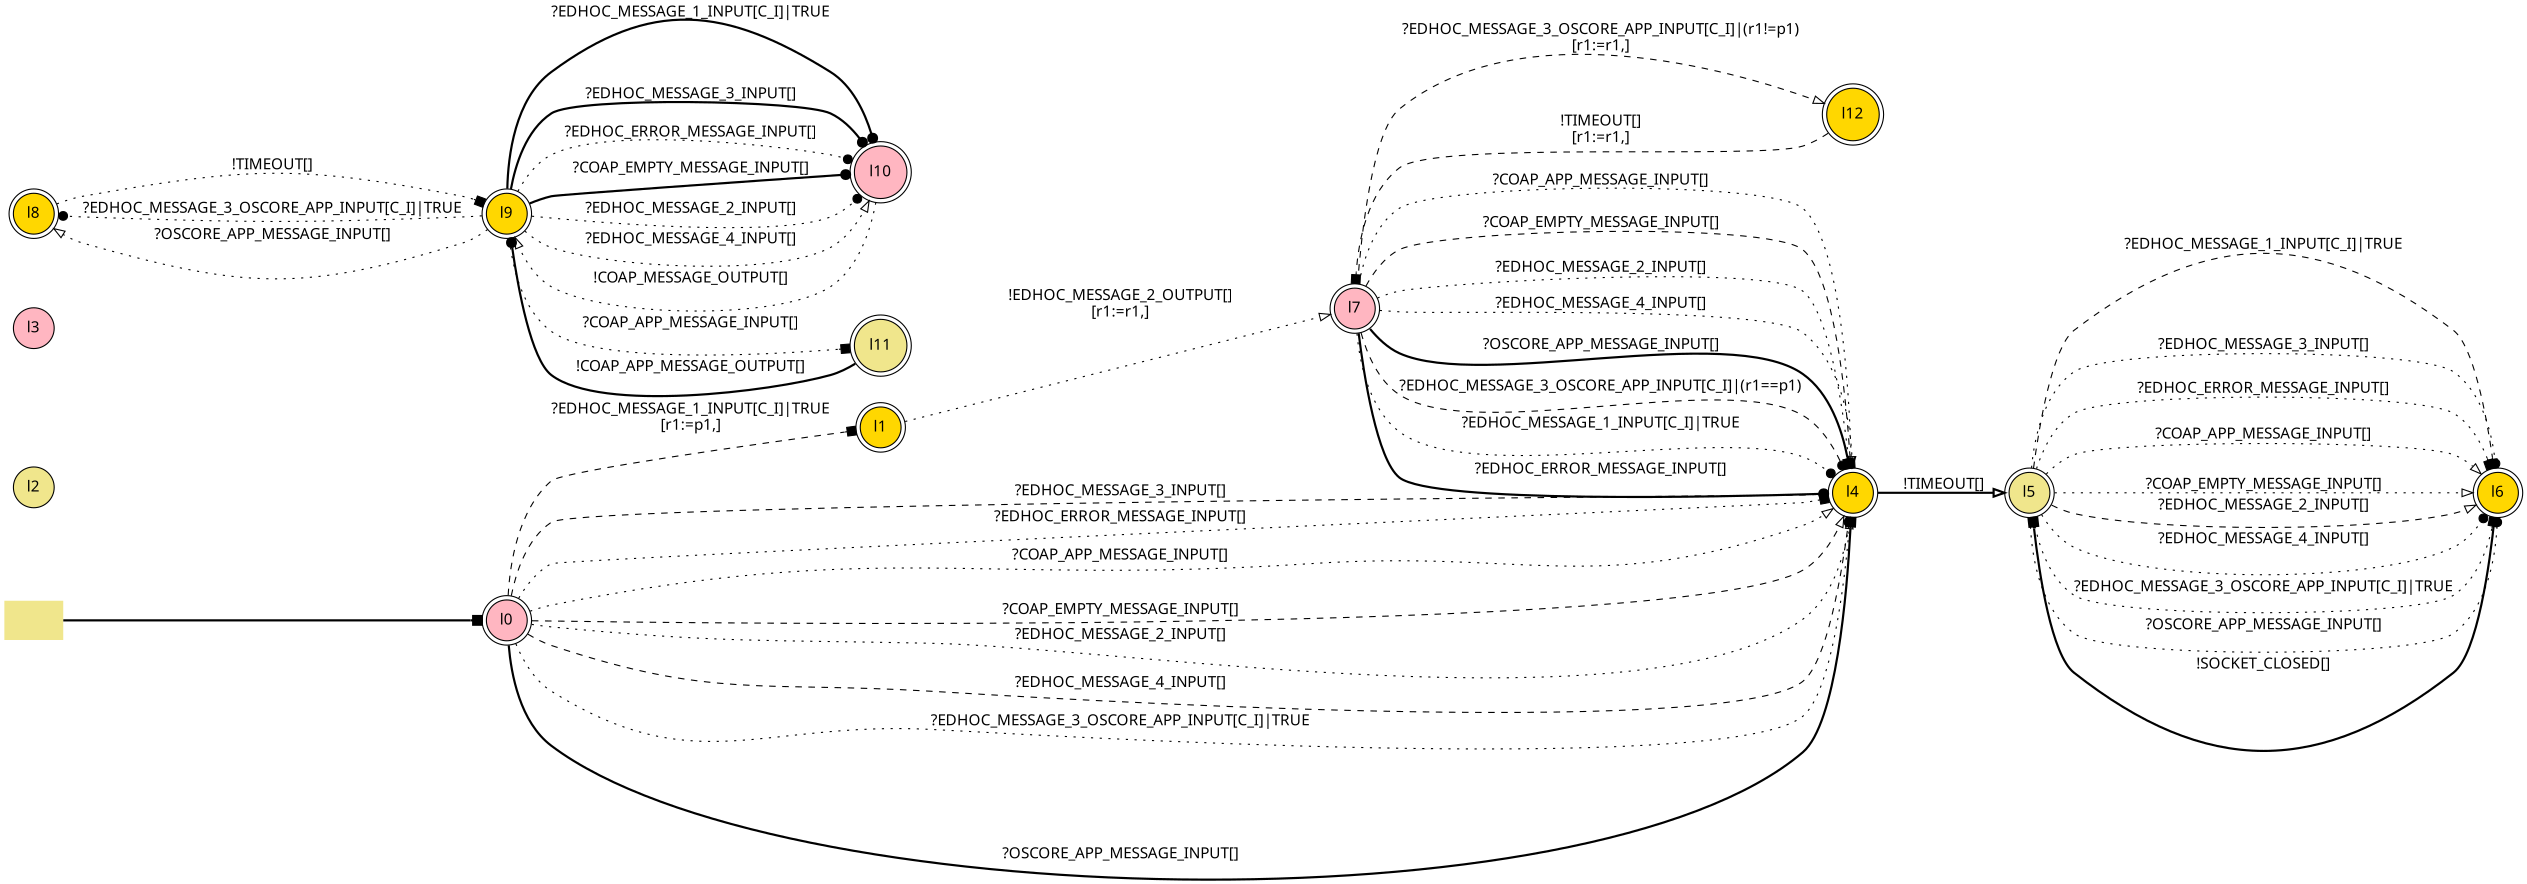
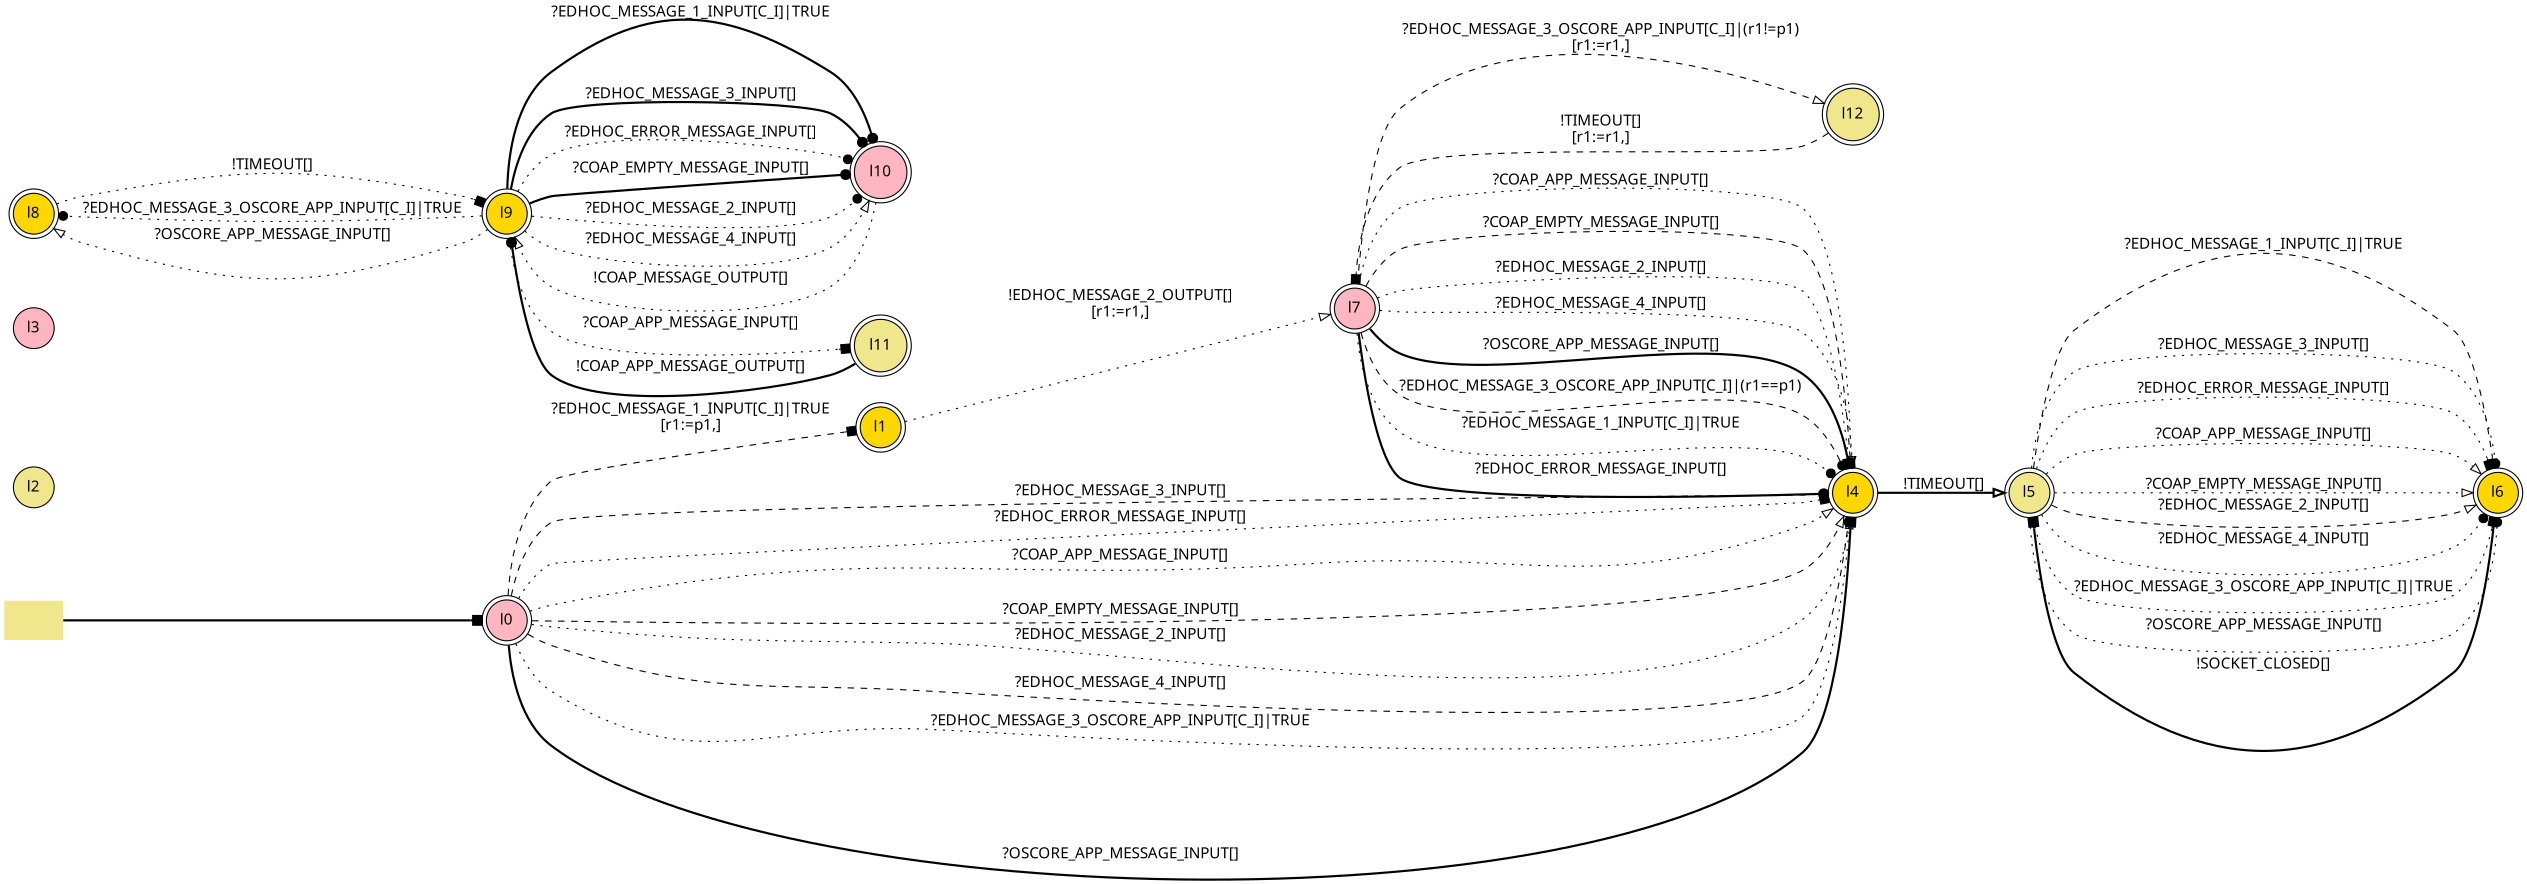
node "l12": fillcolor gold -> khaki
